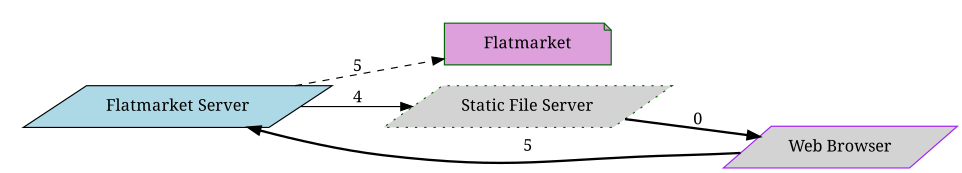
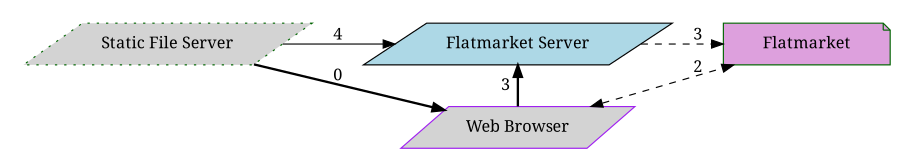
edge "Flatmarket Server" -> "Flatmarket": label "5" -> "3"
edge "Flatmarket" -- "Web Browser": added, label "2"
edge "Flatmarket Server" -> "Static File Server": reversed
edge "Web Browser" -> "Flatmarket Server": label "5" -> "3"
